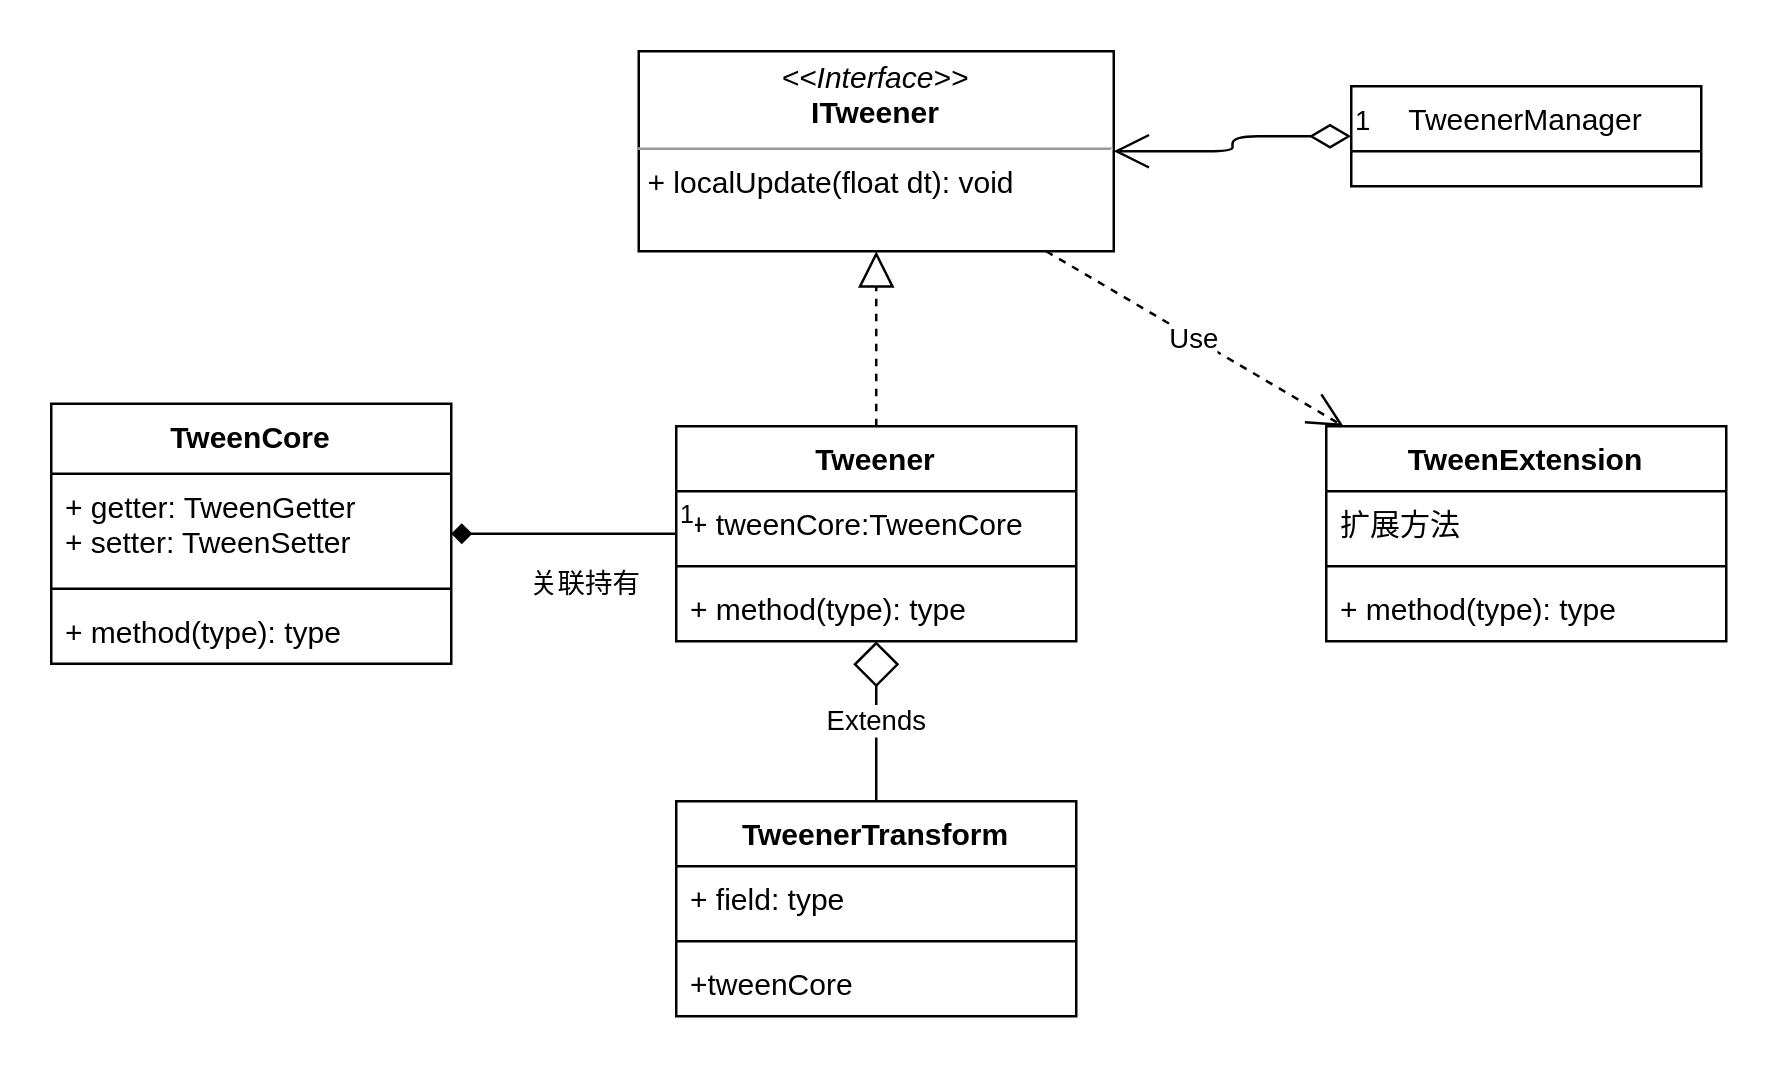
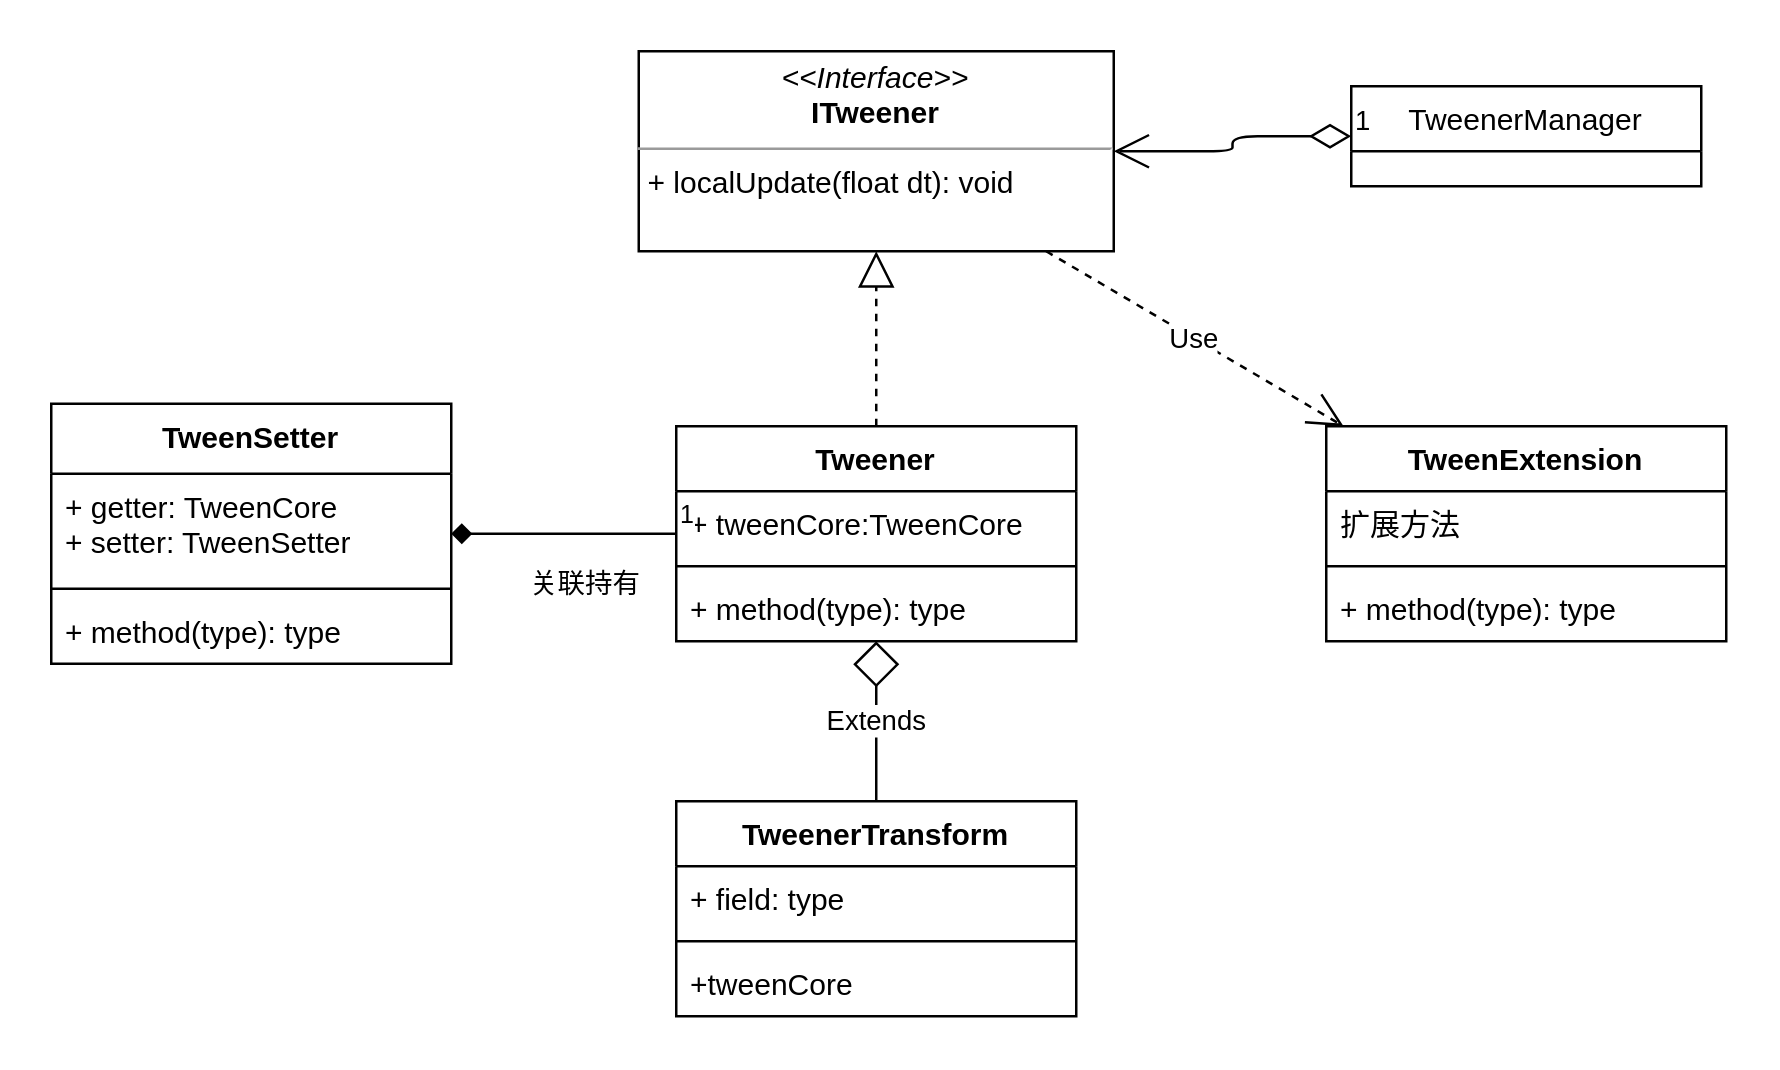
node "TweenCore": label "TweenCore" -> "TweenSetter"
node "+ getter: TweenGetter + setter: TweenSetter": label "+ getter: TweenGetter + setter: TweenSetter" -> "+ getter: TweenCore + setter: TweenSetter"
